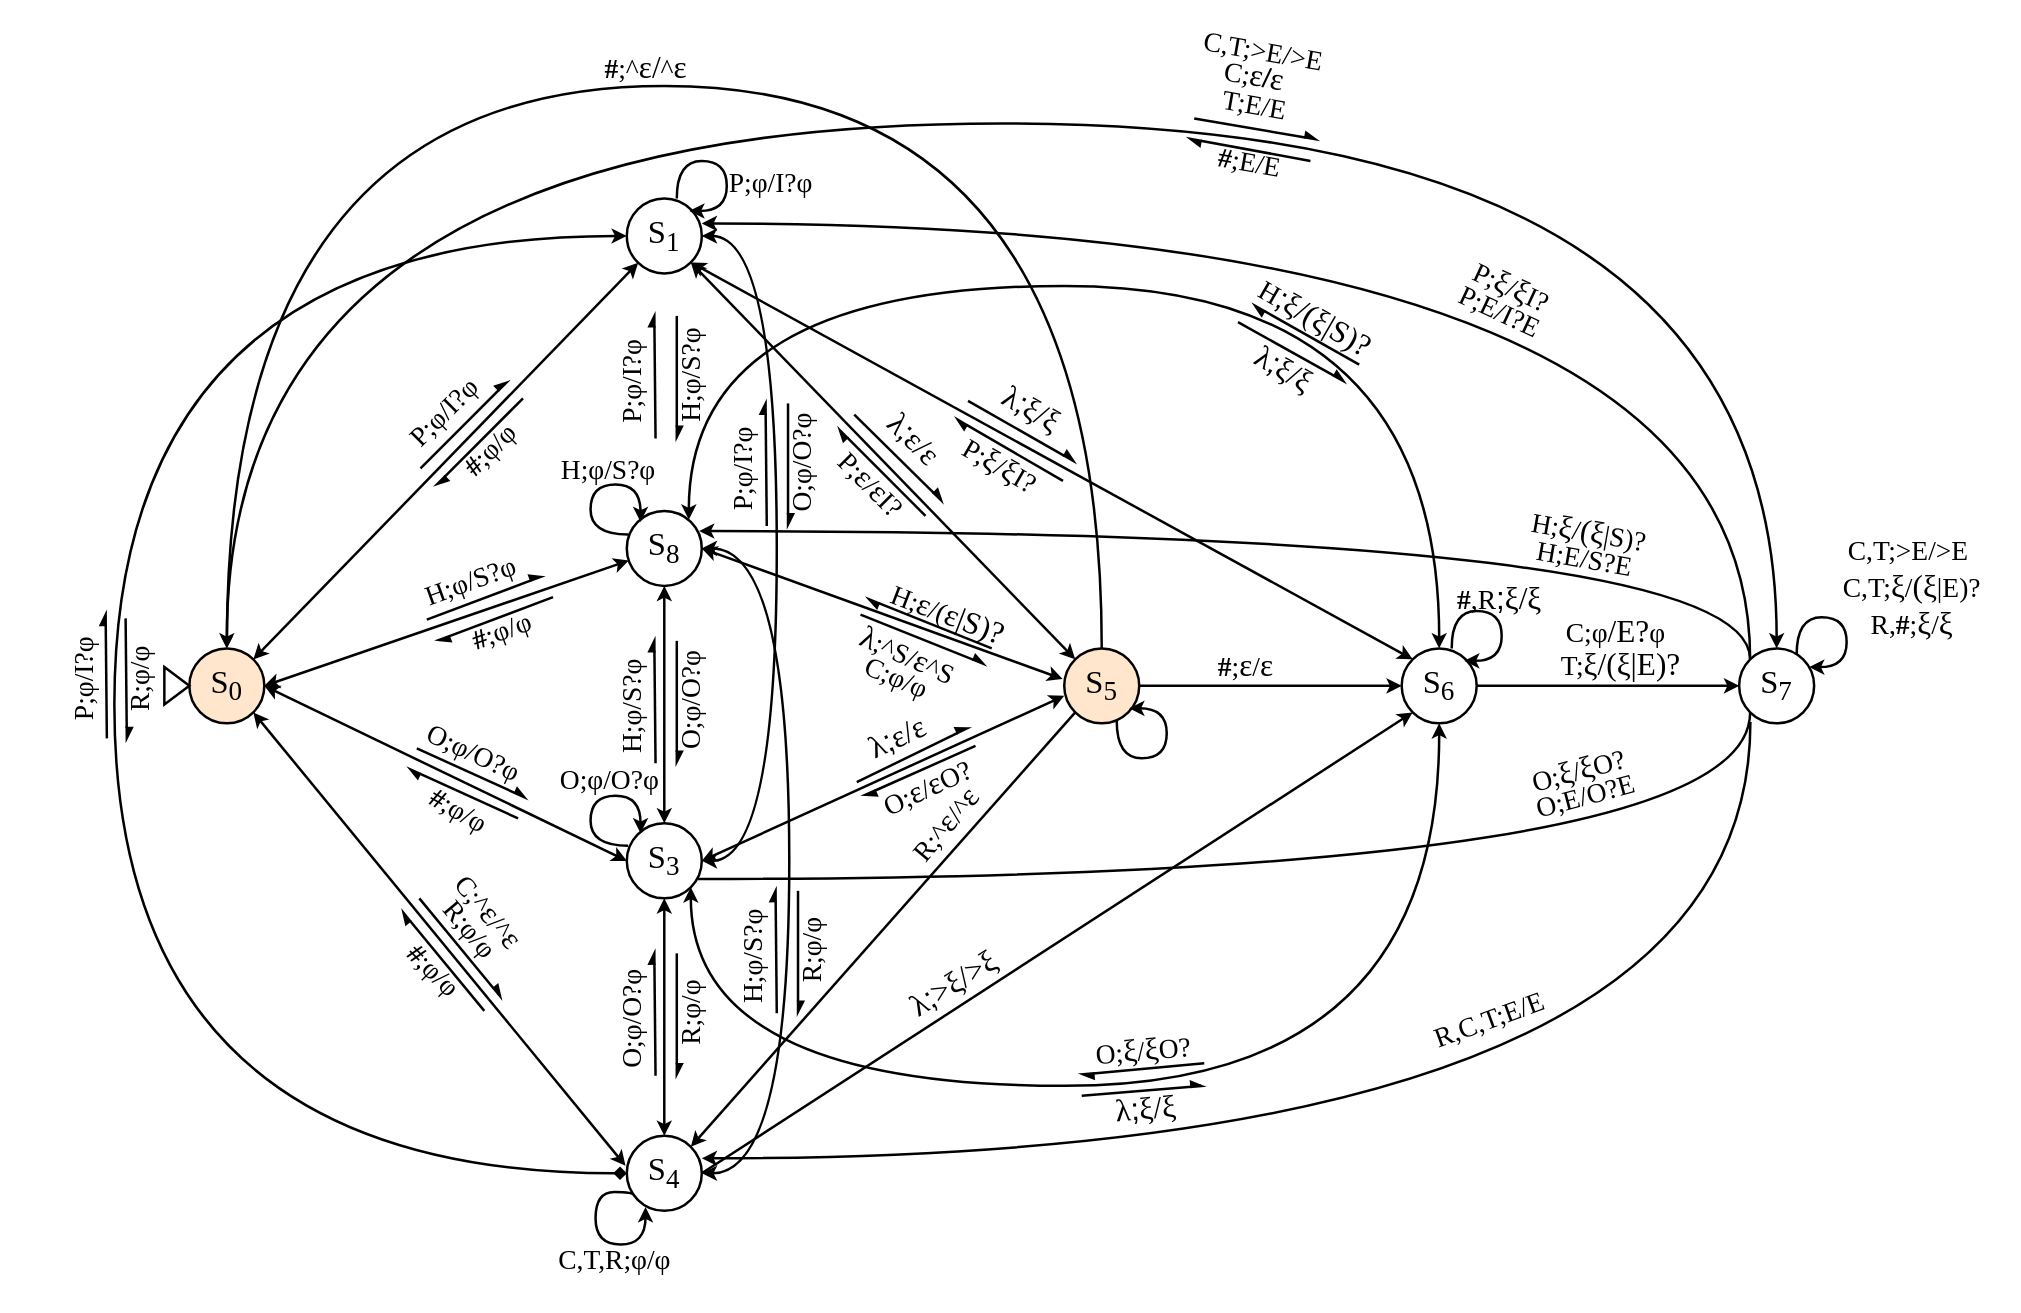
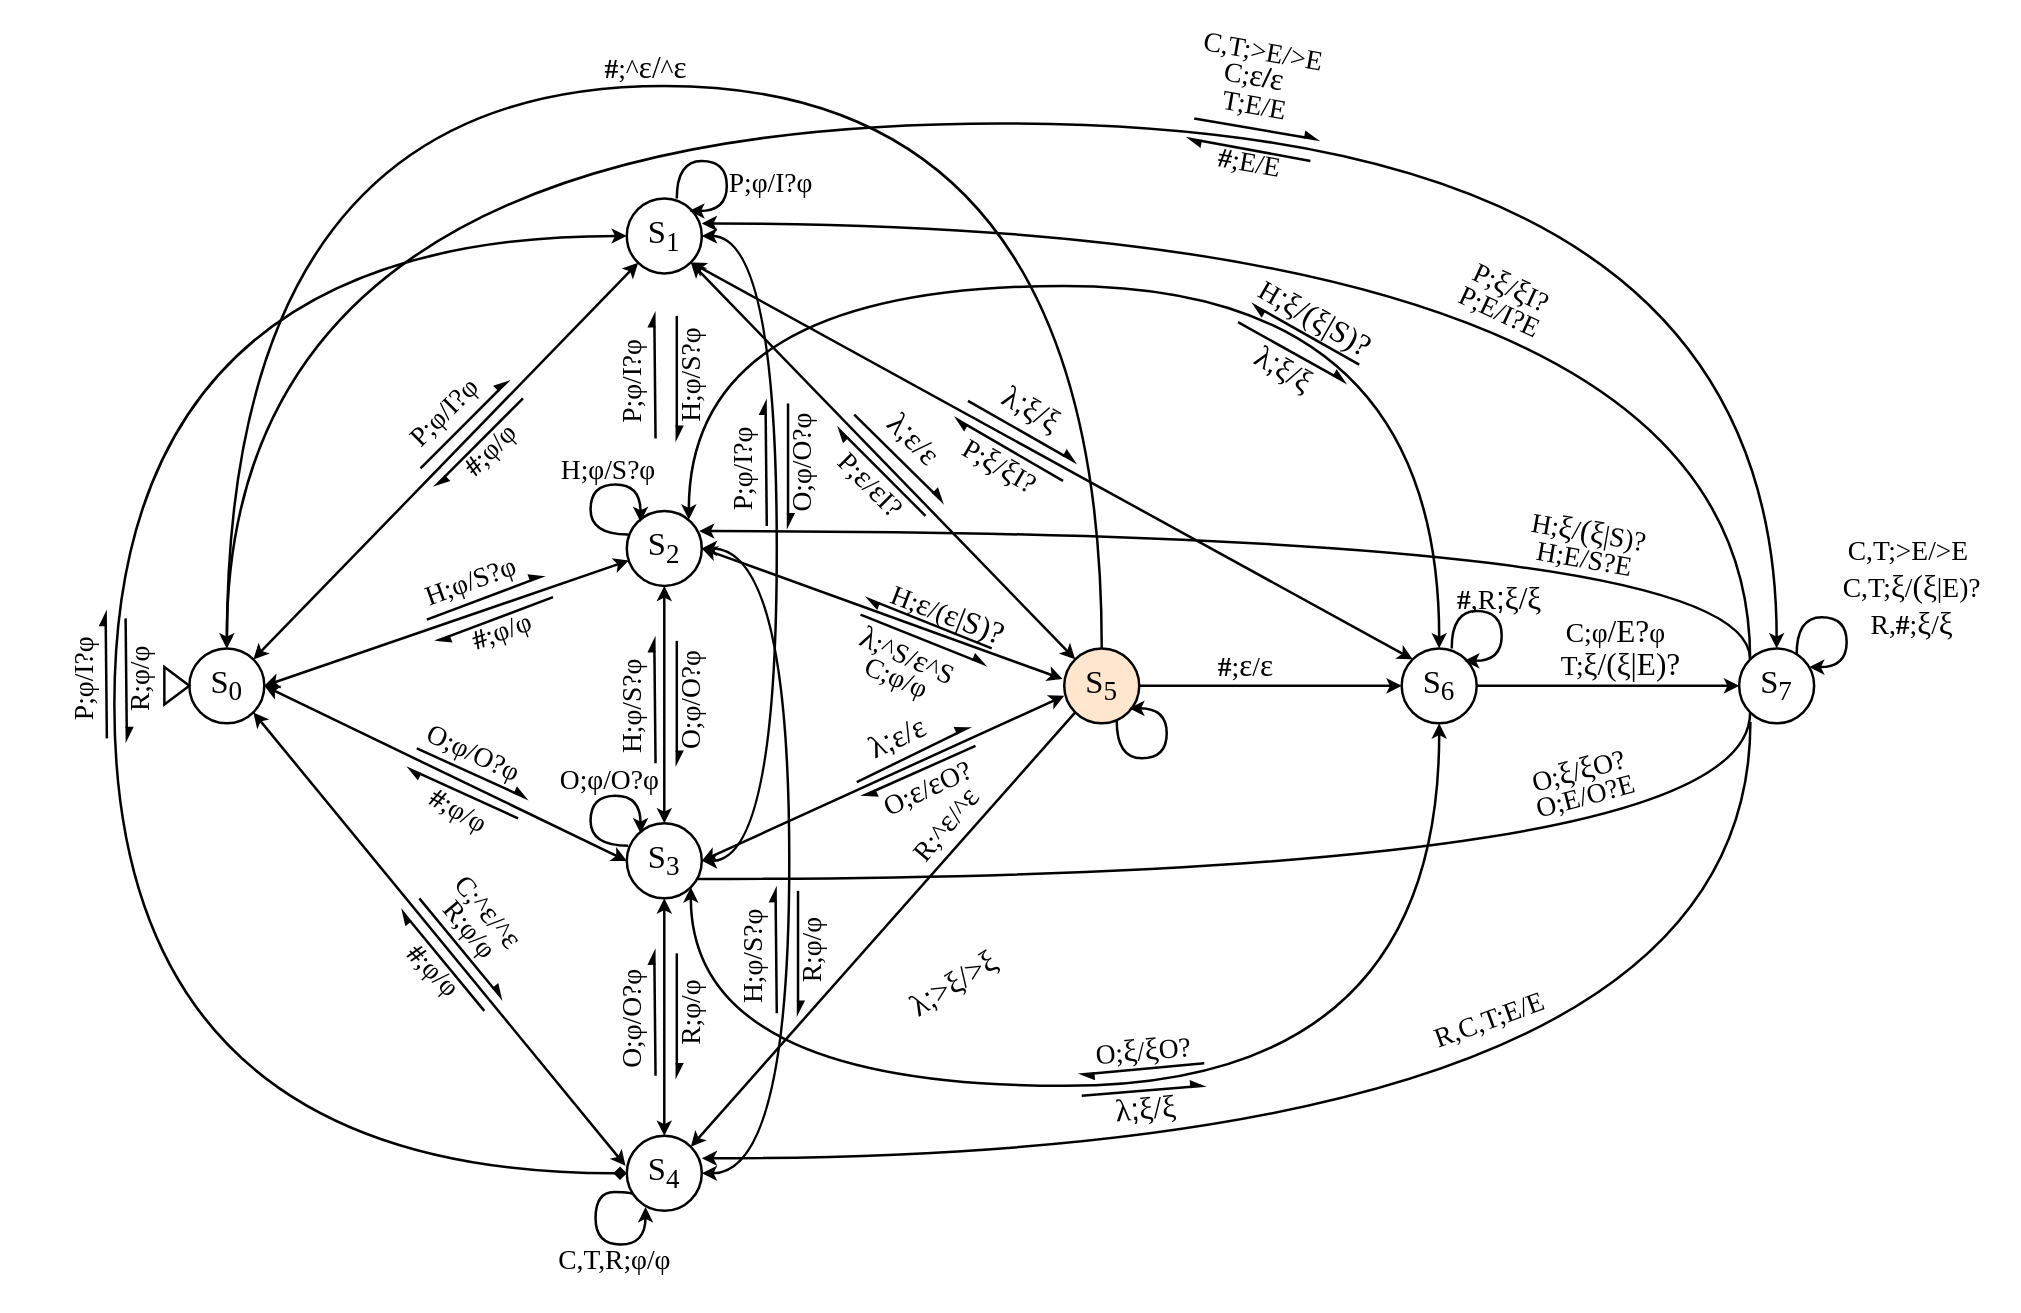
node "S8": label "S8" -> "S2"
node "S0": fillcolor #ffe6cc -> #ffffff
edge "S4" -> "S6": removed
